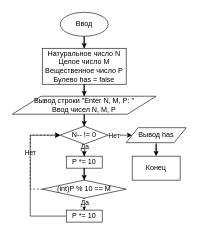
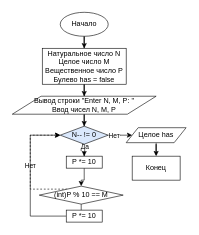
node "Ввод": label "Ввод" -> "Начало"
node "N-- != 0": fillcolor #ffffff -> #dae8fc
node "Вывод has": label "Вывод has" -> "Целое has"
node "(int)P % 10 == M": moved (84, 189) -> (81, 195)
